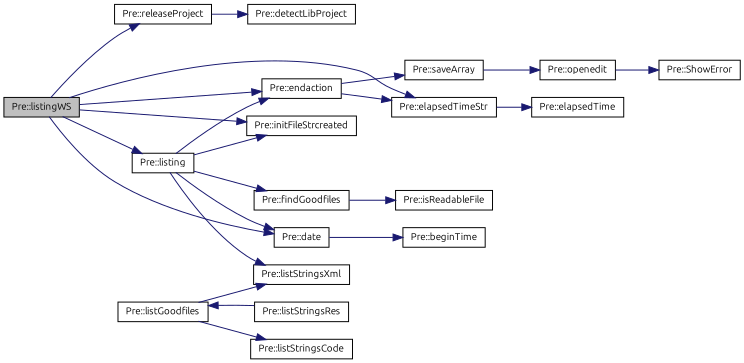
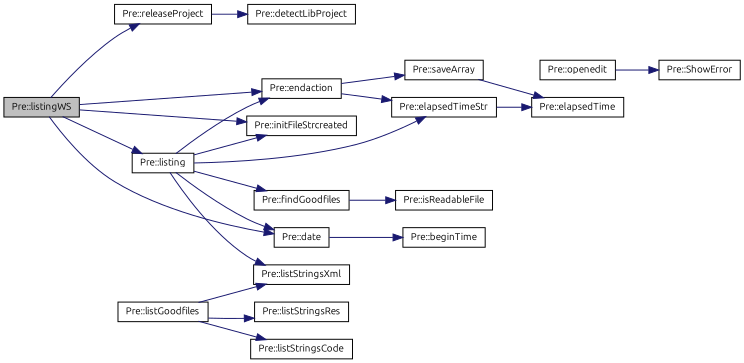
edge "Pre::listingWS" -> "Pre::elapsedTimeStr": now "Pre::listing" -> "Pre::elapsedTimeStr"
edge "Pre::saveArray" -> "Pre::openedit": now "Pre::saveArray" -> "Pre::elapsedTime"
edge "Pre::listStringsRes" -> "Pre::listGoodfiles": reversed
